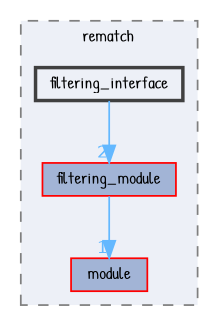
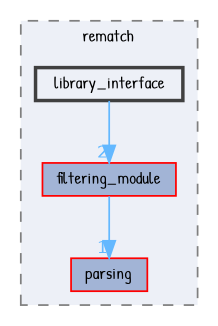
node "filtering_interface": label "filtering_interface" -> "library_interface"
node "module": label "module" -> "parsing"
